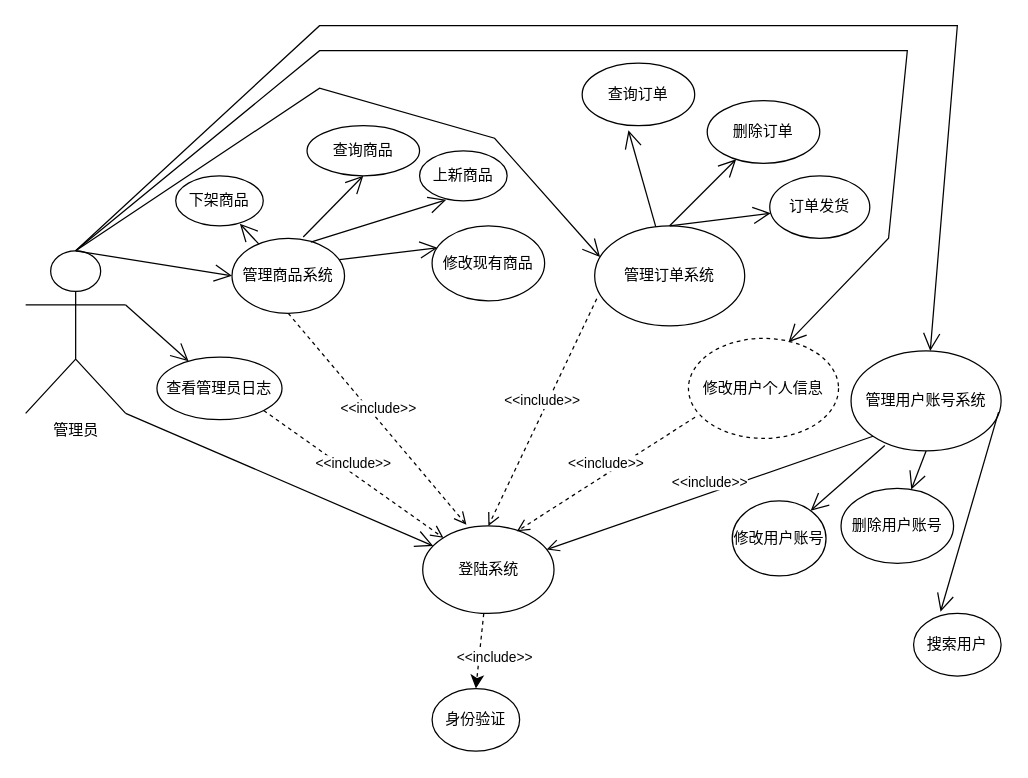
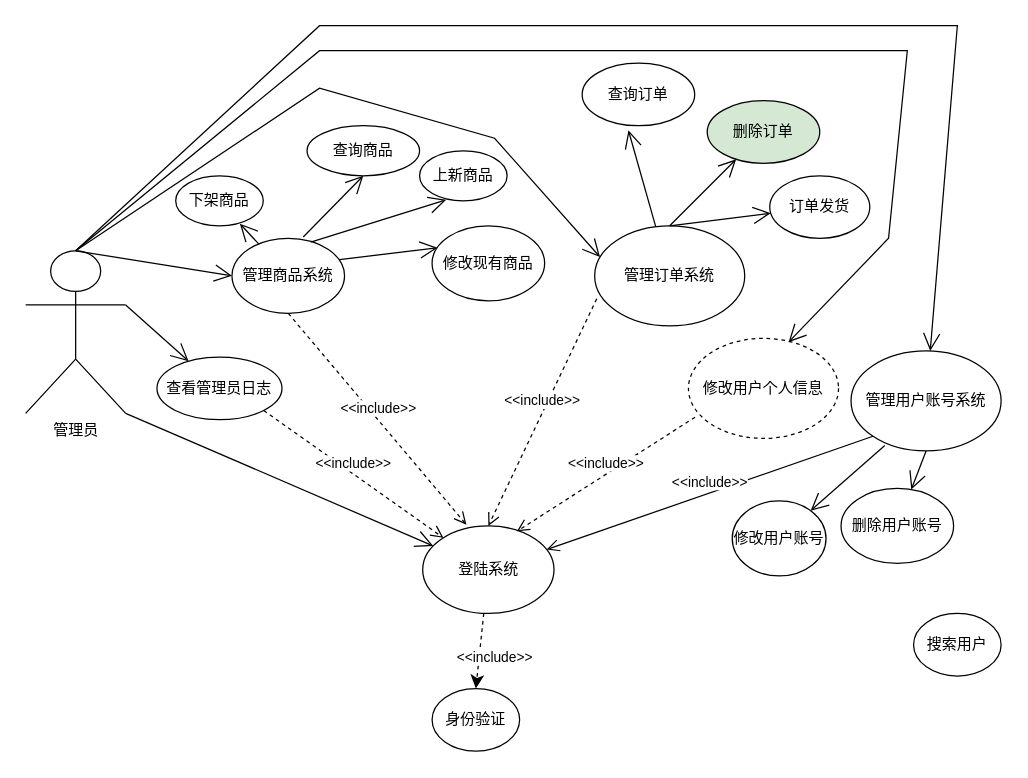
node "删除订单": fillcolor #ffffff -> #d5e8d4
edge "管理用户账号系统" -> "搜索用户": removed
